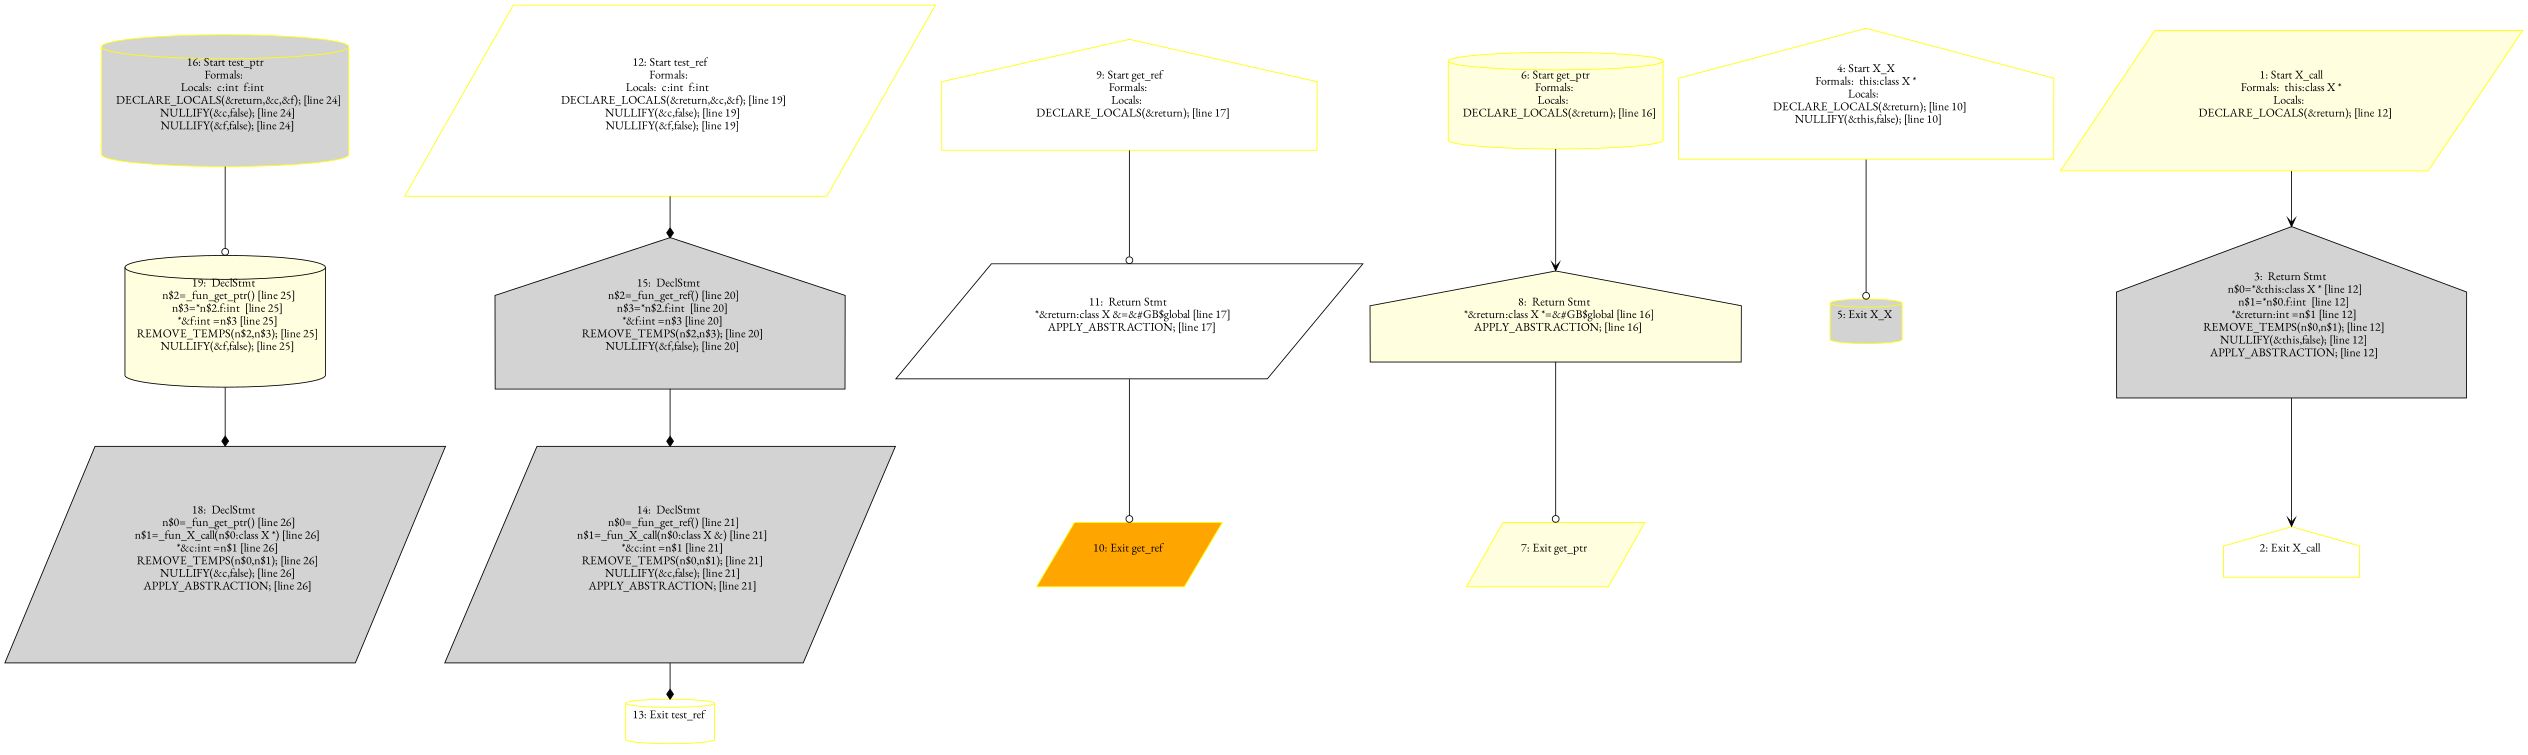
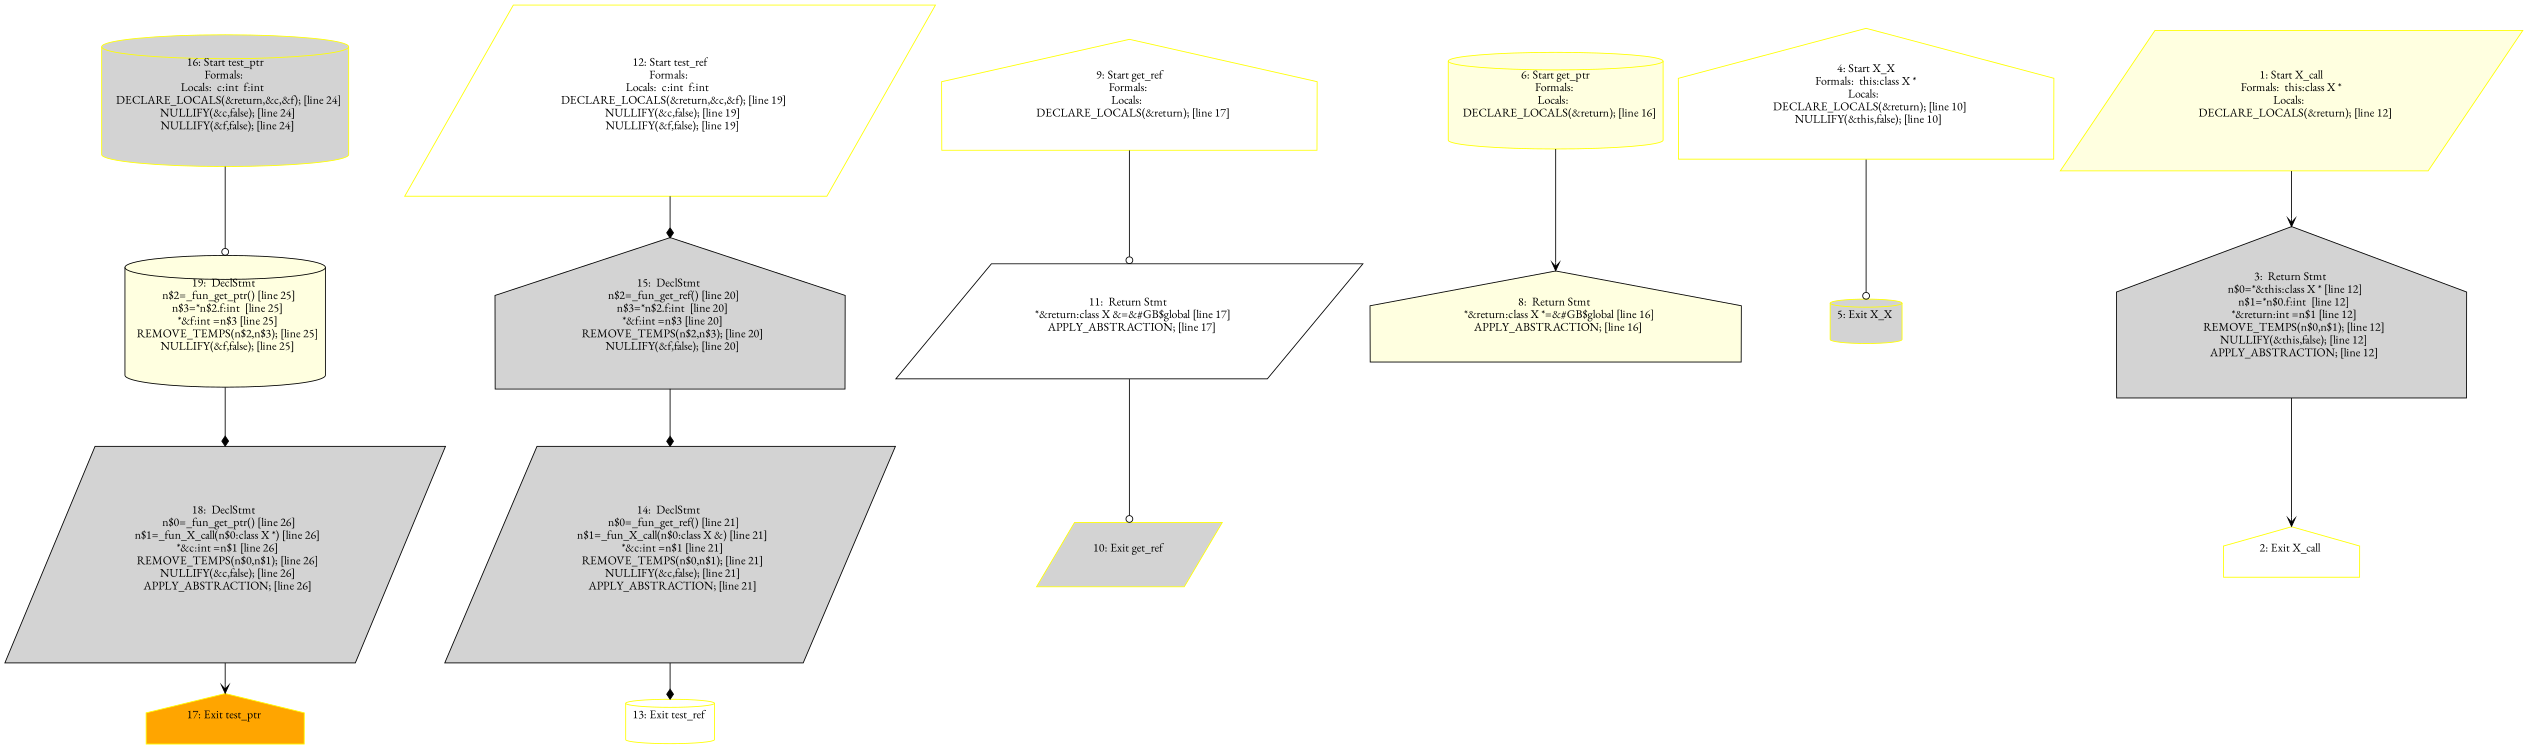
node "10: Exit get_ref": fillcolor orange -> lightgrey
node "7: Exit get_ptr": removed
node "17: Exit test_ptr": added
